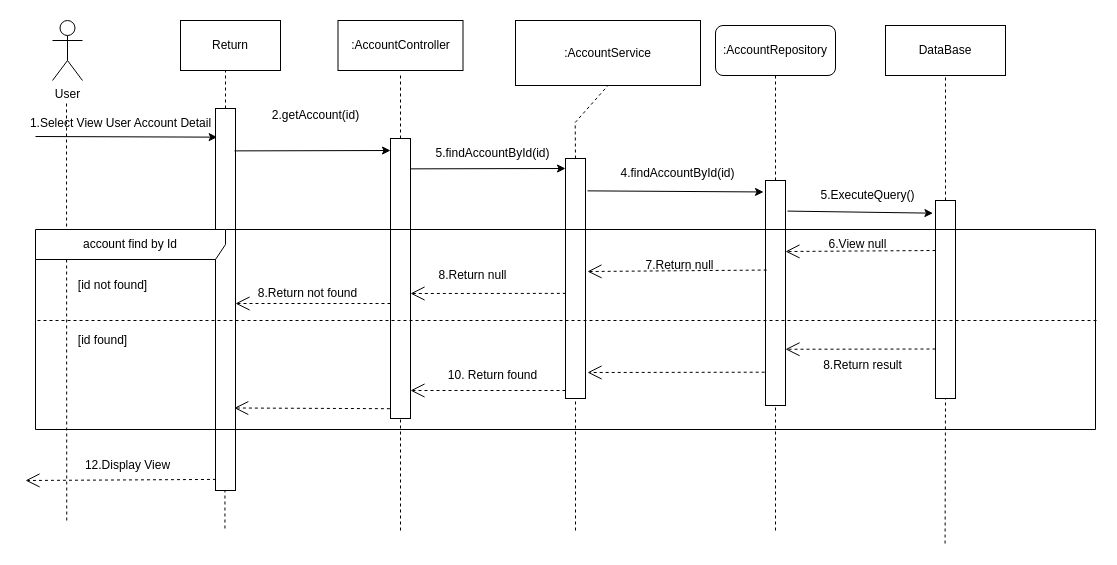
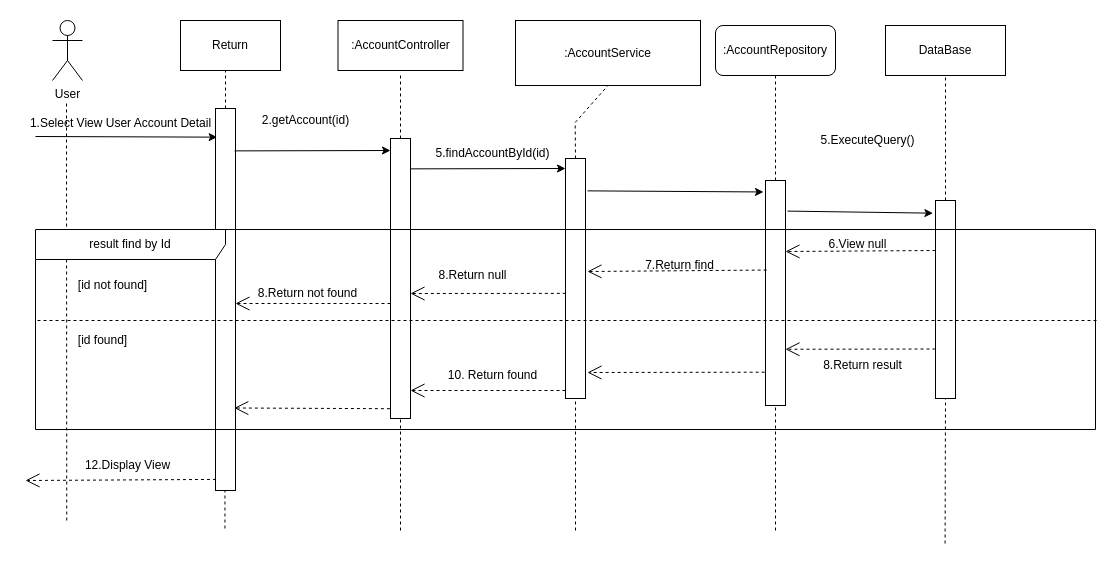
node "2.getAccount(id)": moved (316, 116) -> (306, 121)
node "4.findAccountById(id)": removed
node "5.ExecuteQuery()": moved (868, 196) -> (868, 141)
node "account find by Id": label "account find by Id" -> "result find by Id"
node "7.Return null": label "7.Return null" -> "7.Return find"
